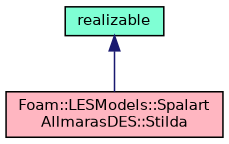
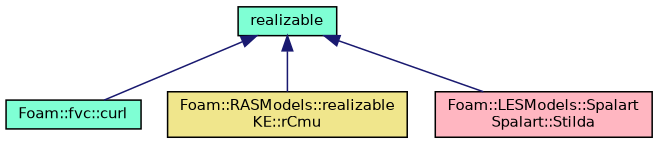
node "Foam::fvc::curl": added
node "Foam::LESModels::Spalart AllmarasDES::Stilda": label "Foam::LESModels::Spalart AllmarasDES::Stilda" -> "Foam::LESModels::Spalart Spalart::Stilda"
node "Foam::RASModels::realizable KE::rCmu": added
